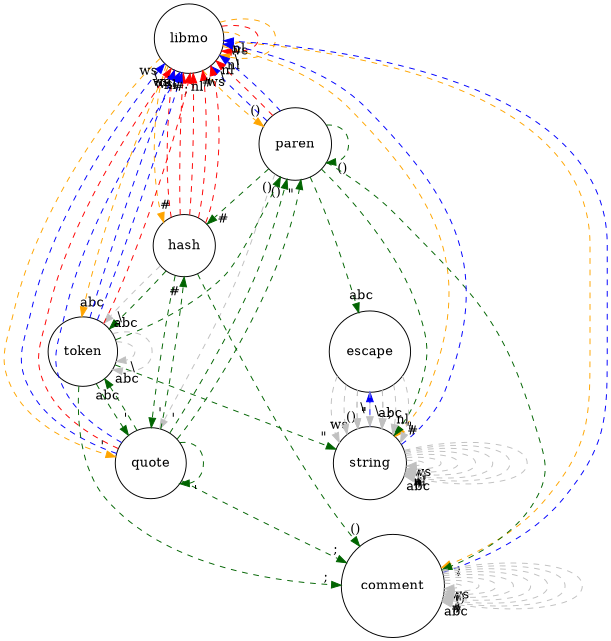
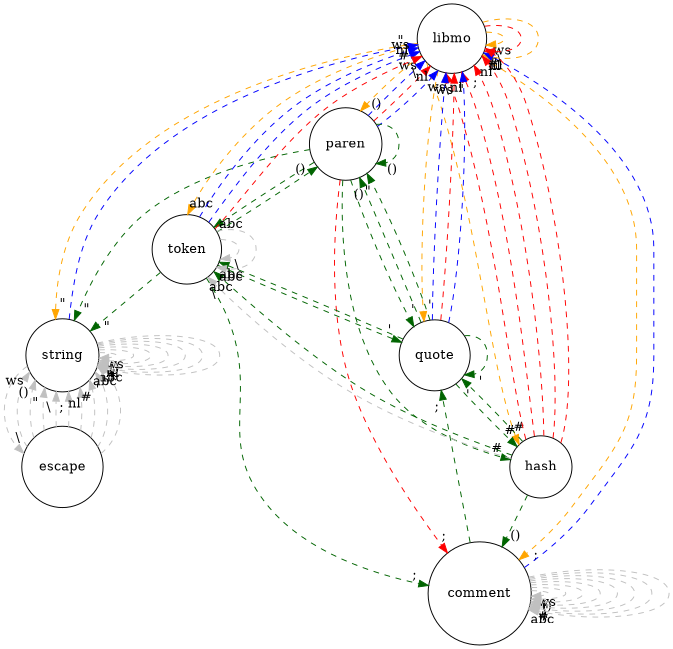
edge "paren" -> "escape": now "paren" -> "token"
edge "paren" -> "quote": color gray -> darkgreen
edge "paren" -> "comment": color darkgreen -> red
edge "string" -> "escape": color blue -> gray
edge "quote" -> "comment": reversed
